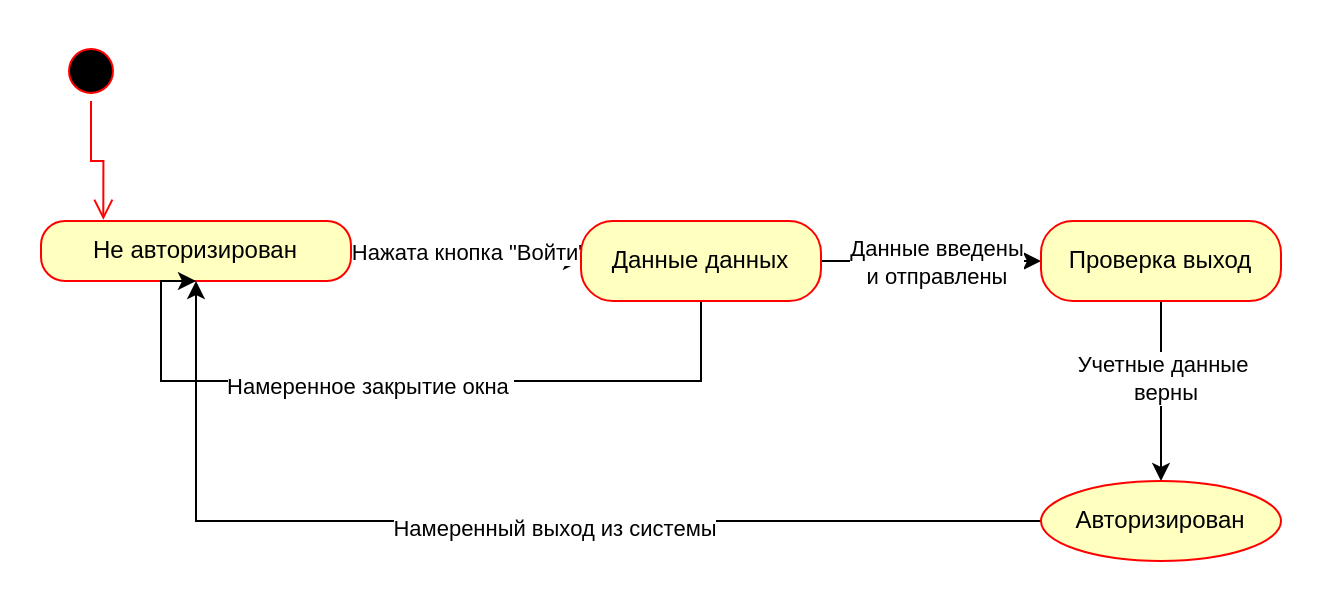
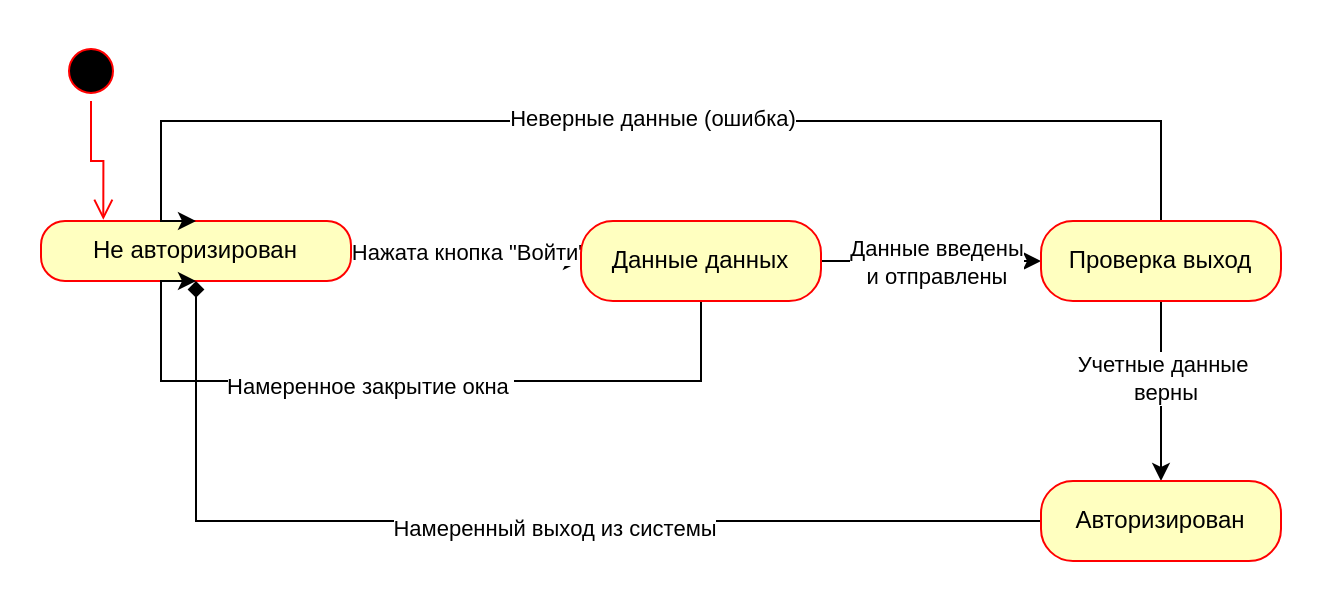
edge "Проверка выход" -> "Не авторизирован": added, label "Неверные данные (ошибка)"
edge "Авторизирован" -> "Не авторизирован": arrowhead classic -> diamond
node "Авторизирован": shape ellipse -> rounded rectangle
